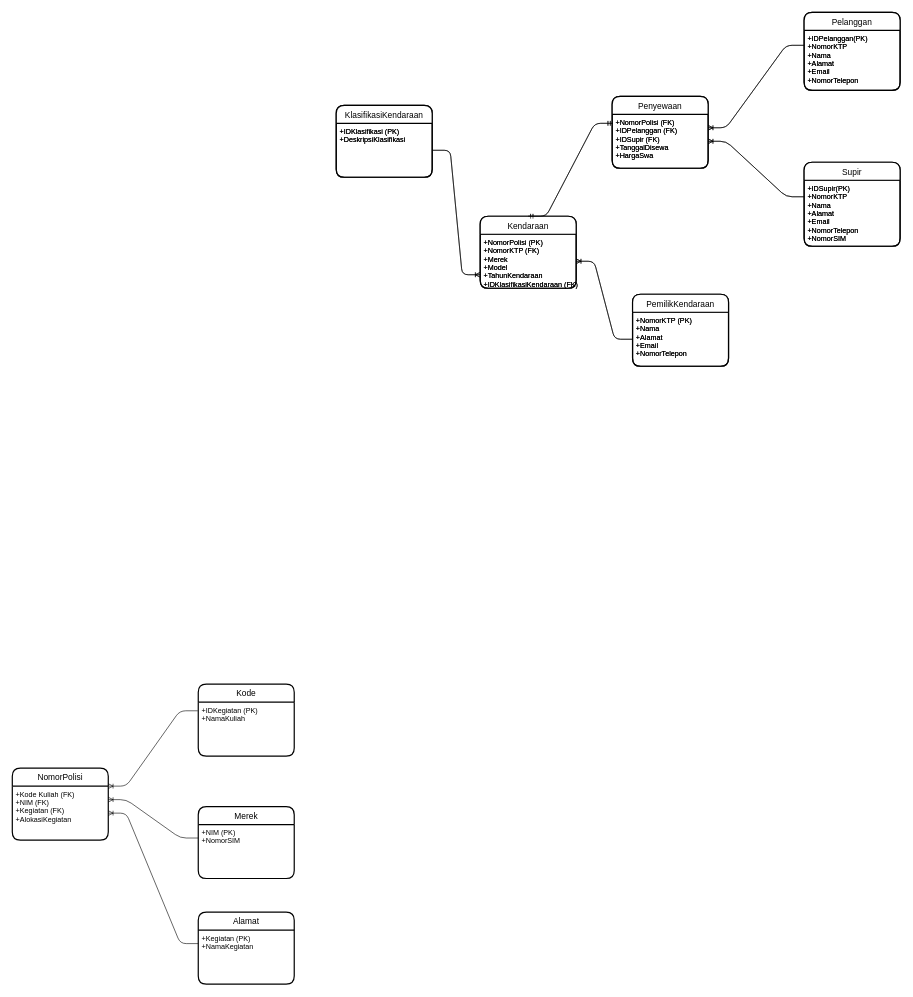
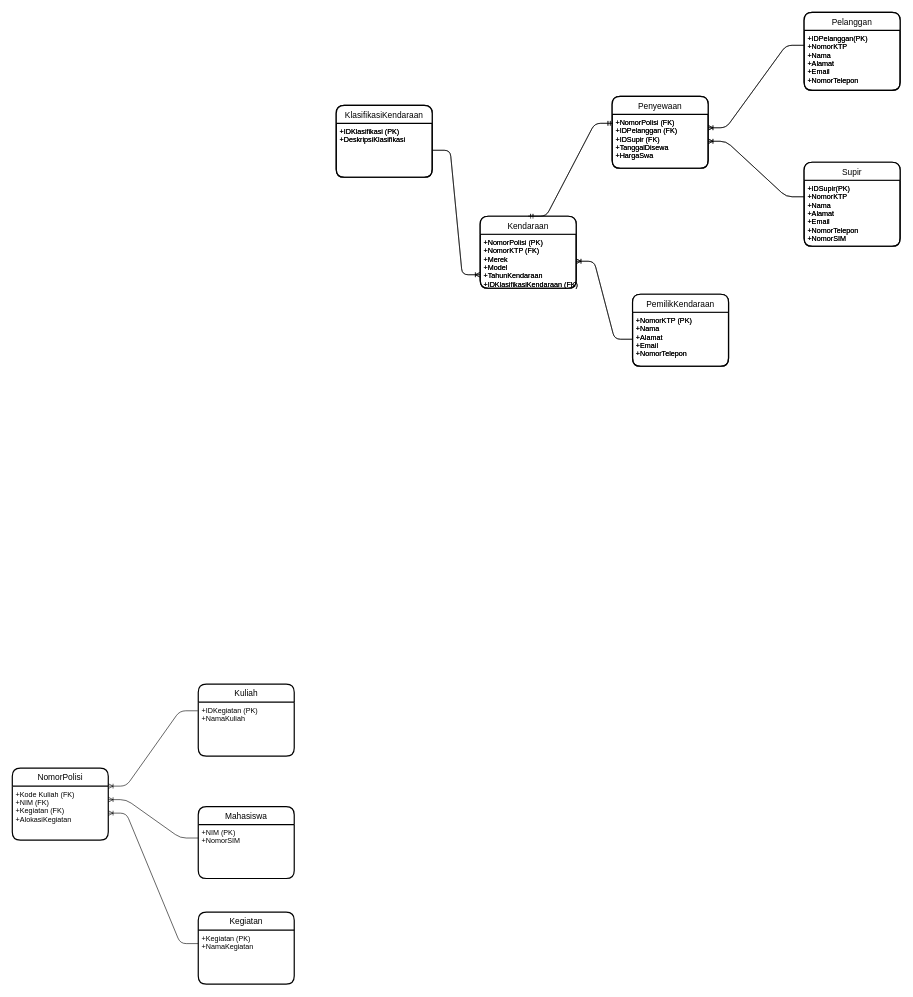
node "Kode": label "Kode" -> "Kuliah"
node "Merek": label "Merek" -> "Mahasiswa"
node "Alamat": label "Alamat" -> "Kegiatan"
